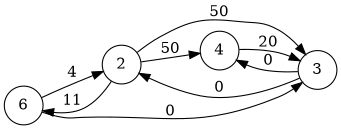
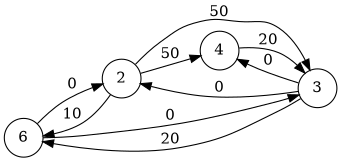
edge "6" -> "2": label "4" -> "0"
edge "2" -> "6": label "11" -> "10"
edge "3" -> "6": added, label "20"
